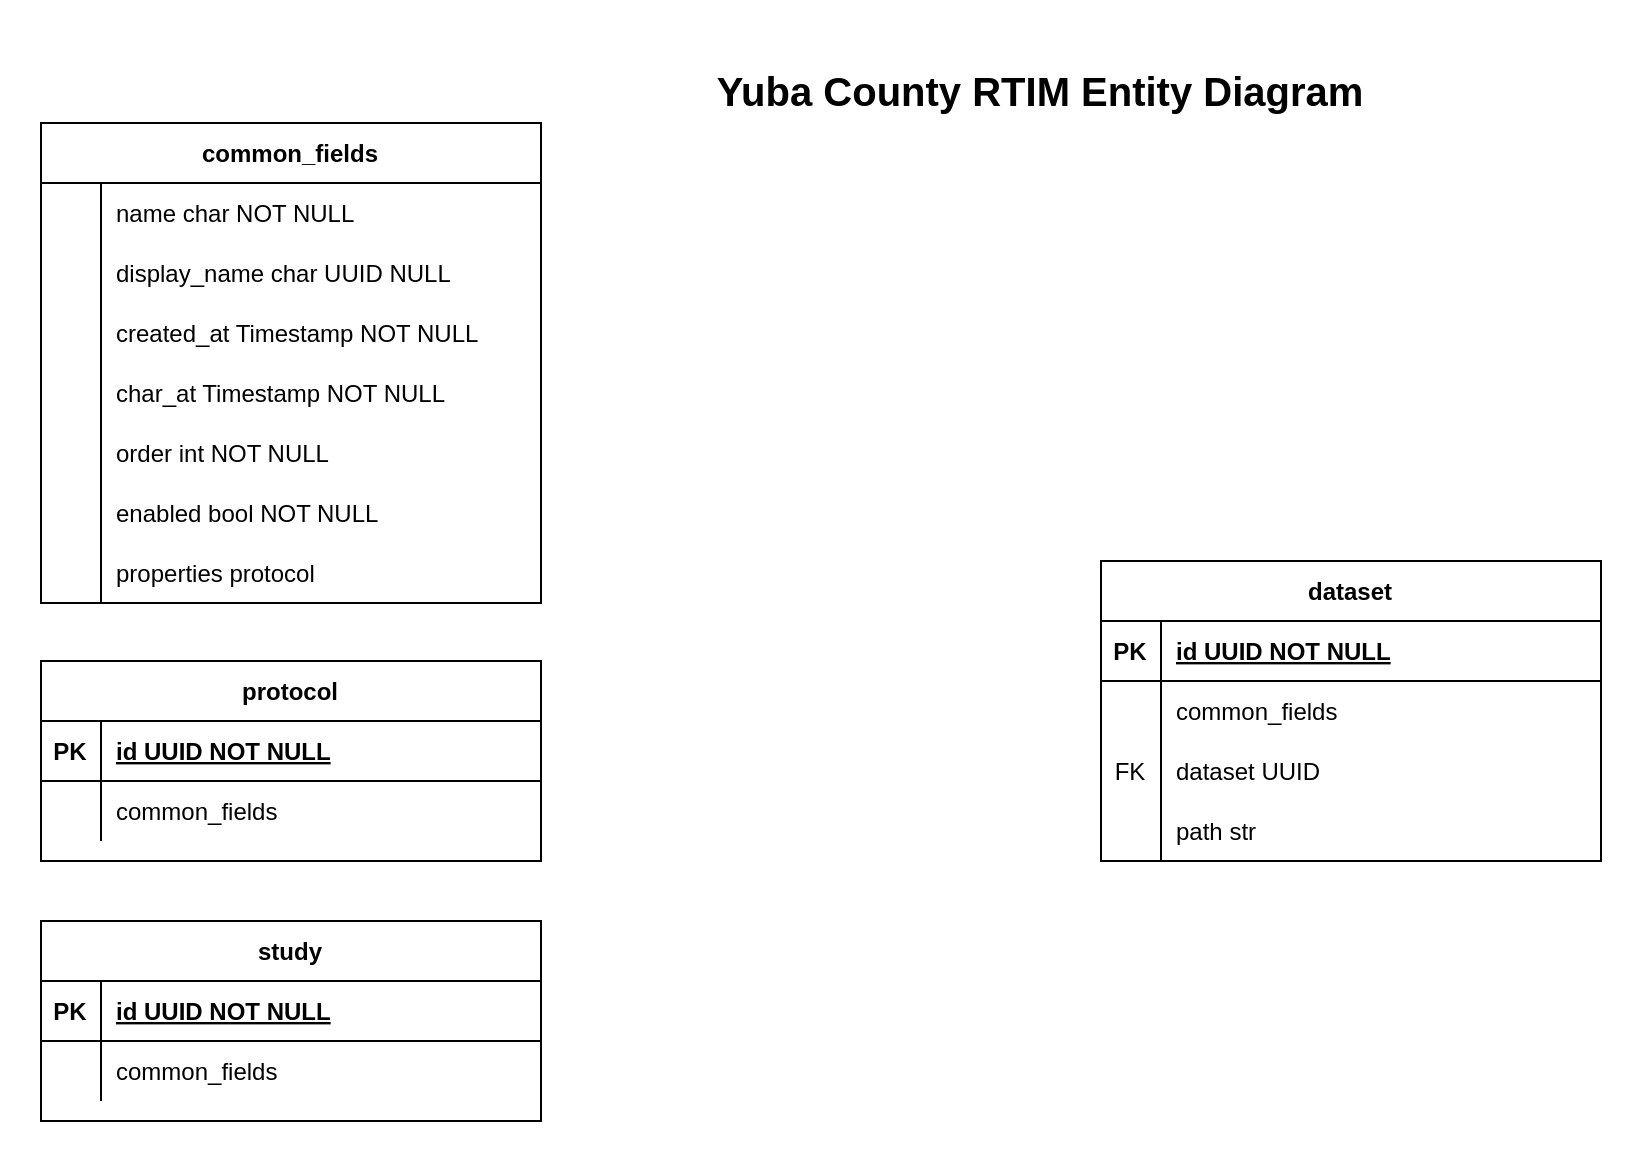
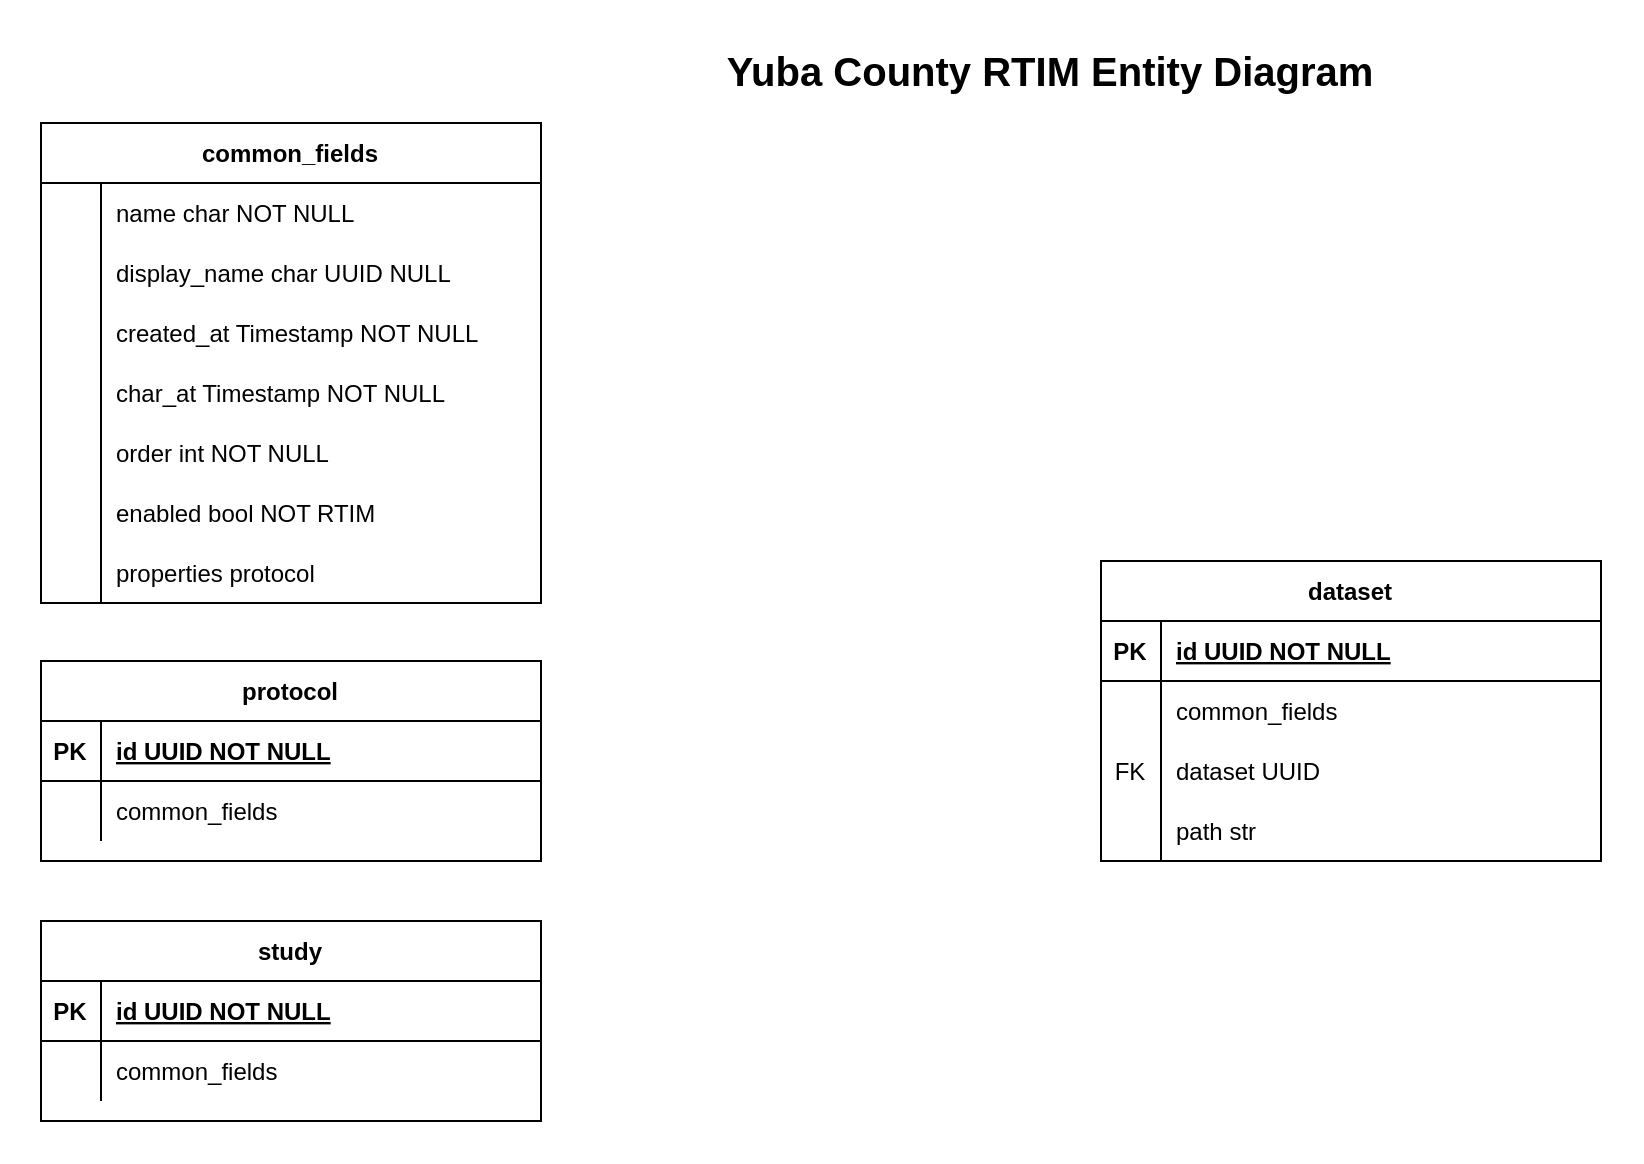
node "Yuba County RTIM Entity Diagram": moved (1041, 91) -> (1051, 71)
node "enabled bool NOT NULL": label "enabled bool NOT NULL" -> "enabled bool NOT RTIM"
